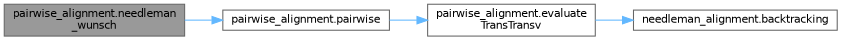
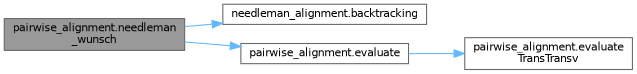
node "pairwise_alignment.pairwise": label "pairwise_alignment.pairwise" -> "pairwise_alignment.evaluate"
edge "pairwise_alignment.evaluate TransTransv" -> "needleman_alignment.backtracking": now "pairwise_alignment.needleman _wunsch" -> "needleman_alignment.backtracking"
